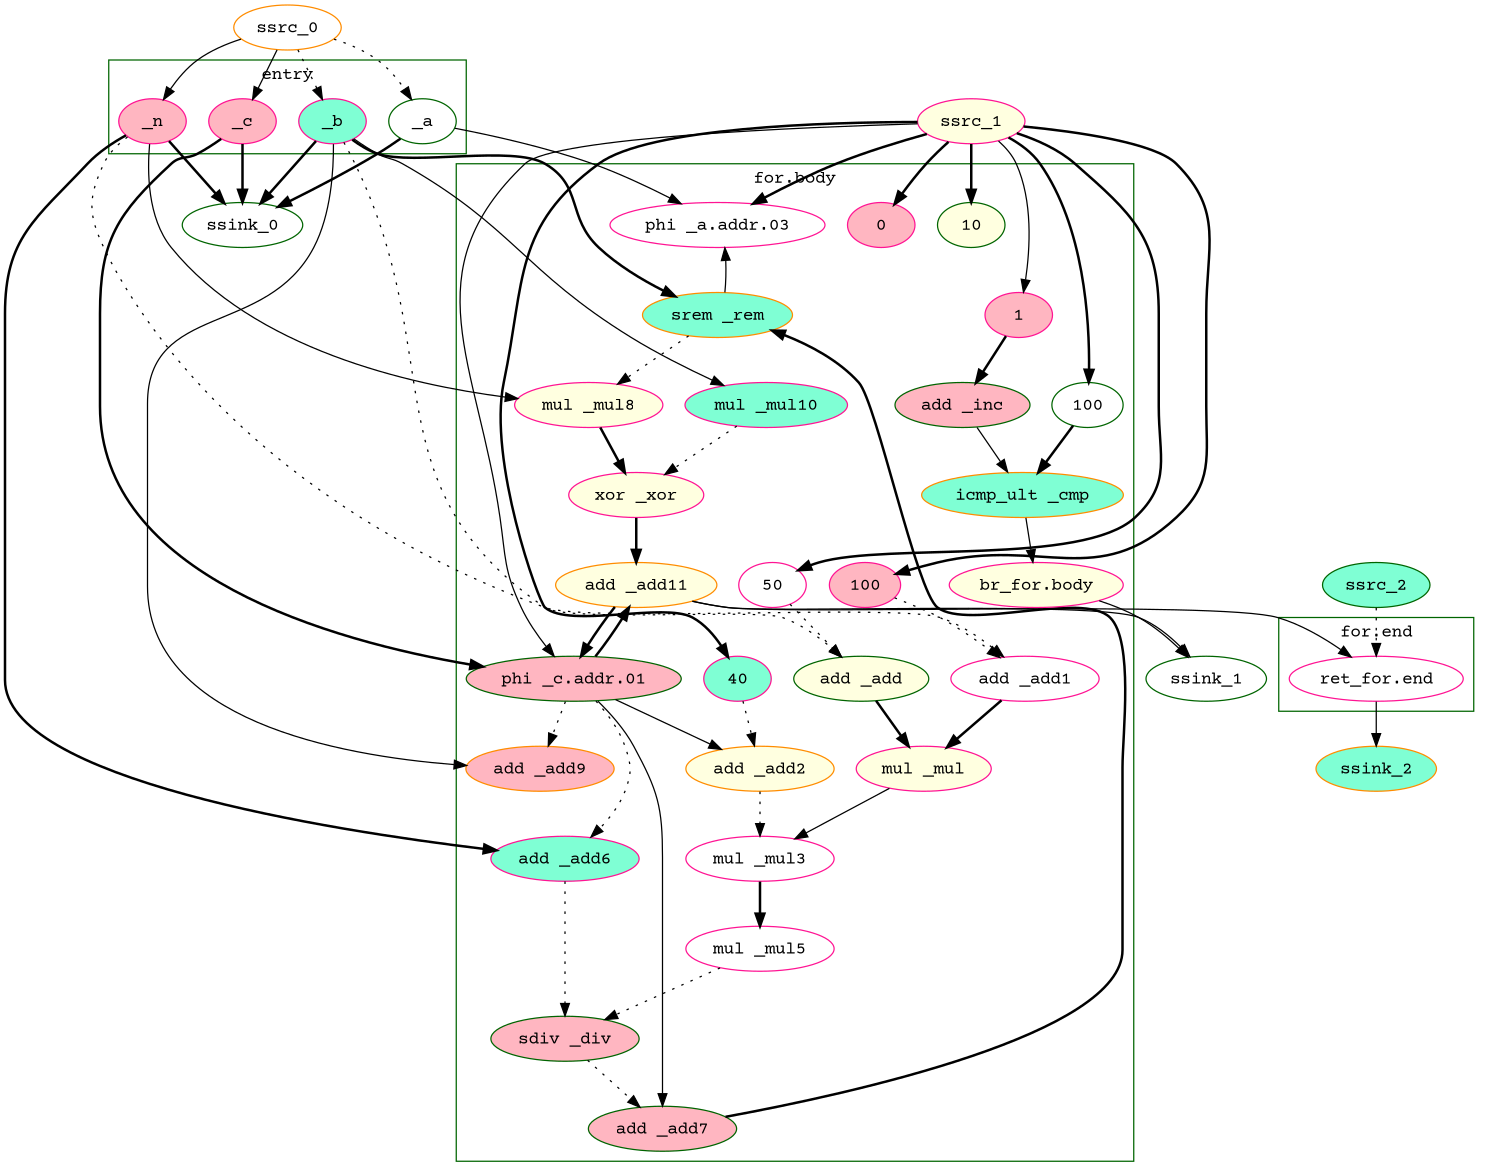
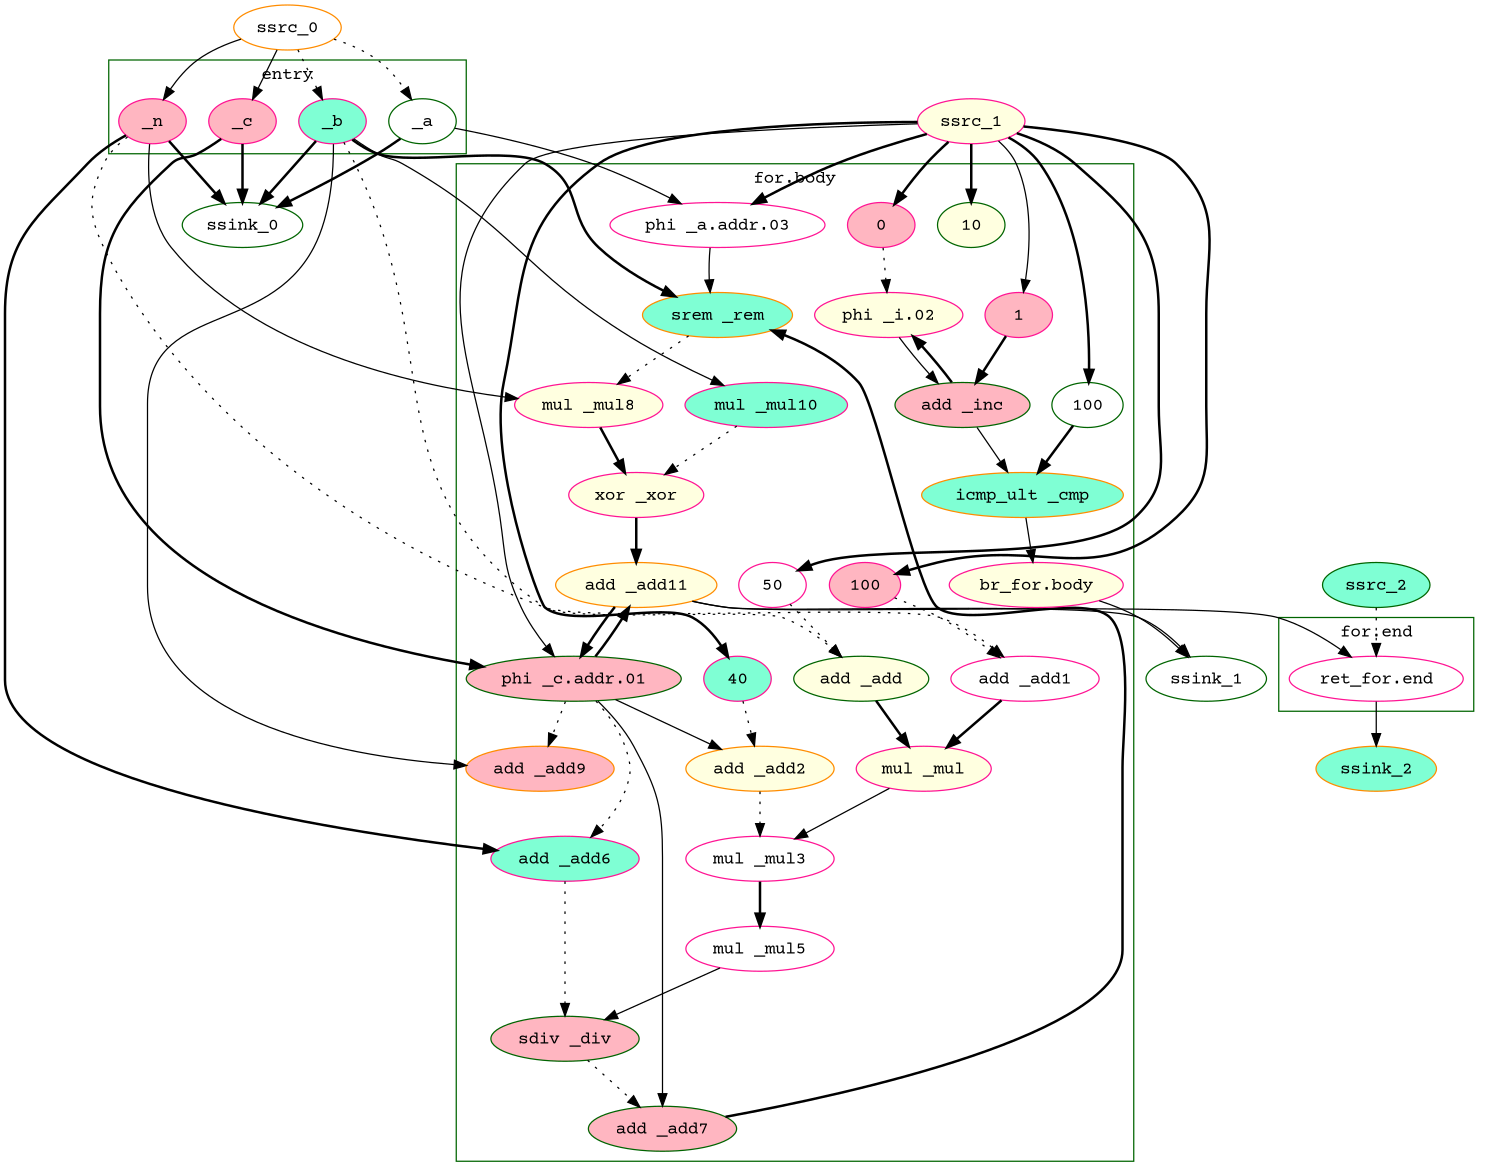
edge "srem _rem" -> "phi _a.addr.03": reversed
node "phi _i.02": added
edge "mul _mul5" -> "sdiv _div": style dotted -> solid
